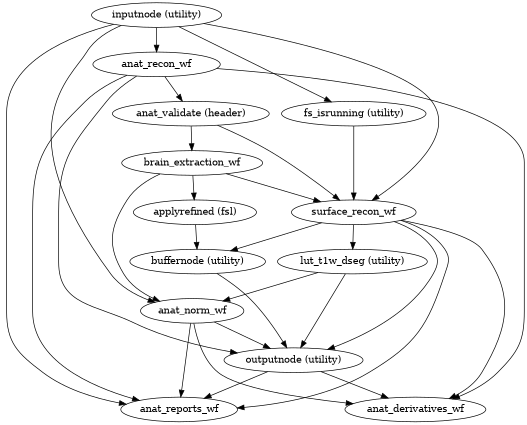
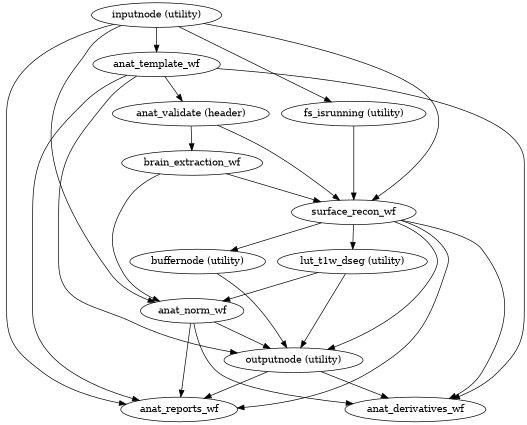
node "anat_recon_wf": label "anat_recon_wf" -> "anat_template_wf"
node "applyrefined (fsl)": removed
